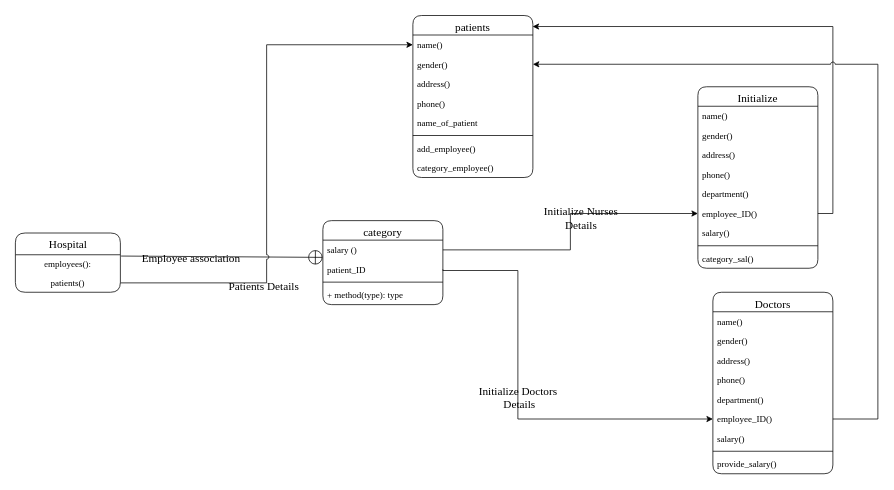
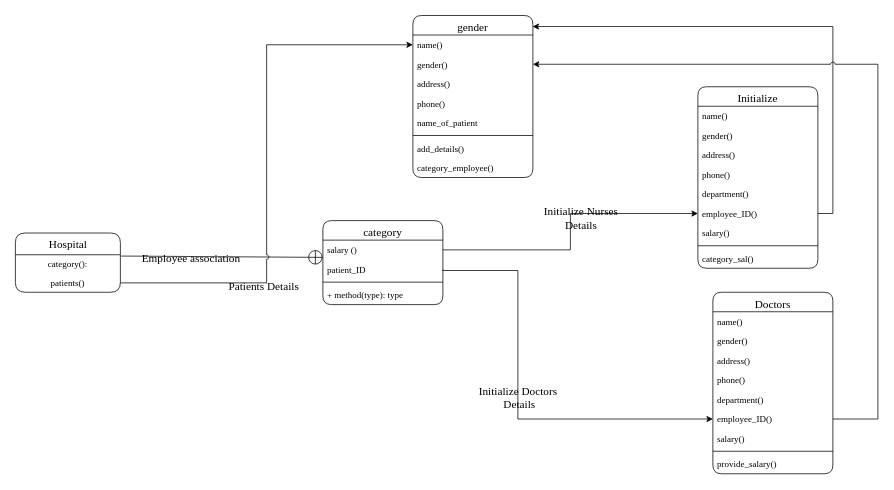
node "patients": label "patients" -> "gender"
node "add_employee()": label "add_employee()" -> "add_details()"
node "employees():": label "employees():" -> "category():"
